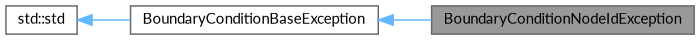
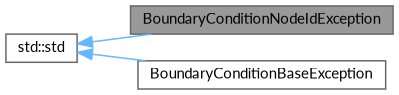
edge "BoundaryConditionNodeIdException" -> "BoundaryConditionBaseException": now "BoundaryConditionNodeIdException" -> "std::std"
